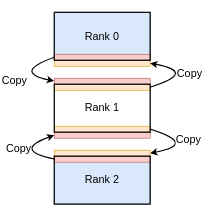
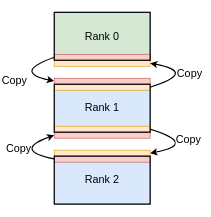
node "Rank 0": fillcolor #dae8fc -> #d5e8d4
node "Rank 1": fillcolor #ffffff -> #dae8fc
